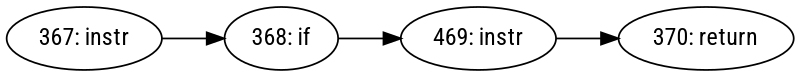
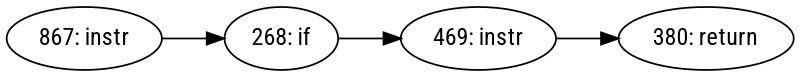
node "367: instr": label "367: instr" -> "867: instr"
node "368: if": label "368: if" -> "268: if"
node "370: return": label "370: return" -> "380: return"
